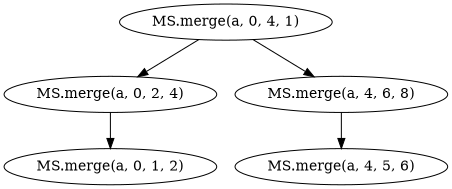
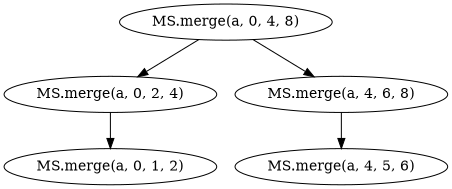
node "MS.merge(a, 0, 4, 1)": label "MS.merge(a, 0, 4, 1)" -> "MS.merge(a, 0, 4, 8)"
